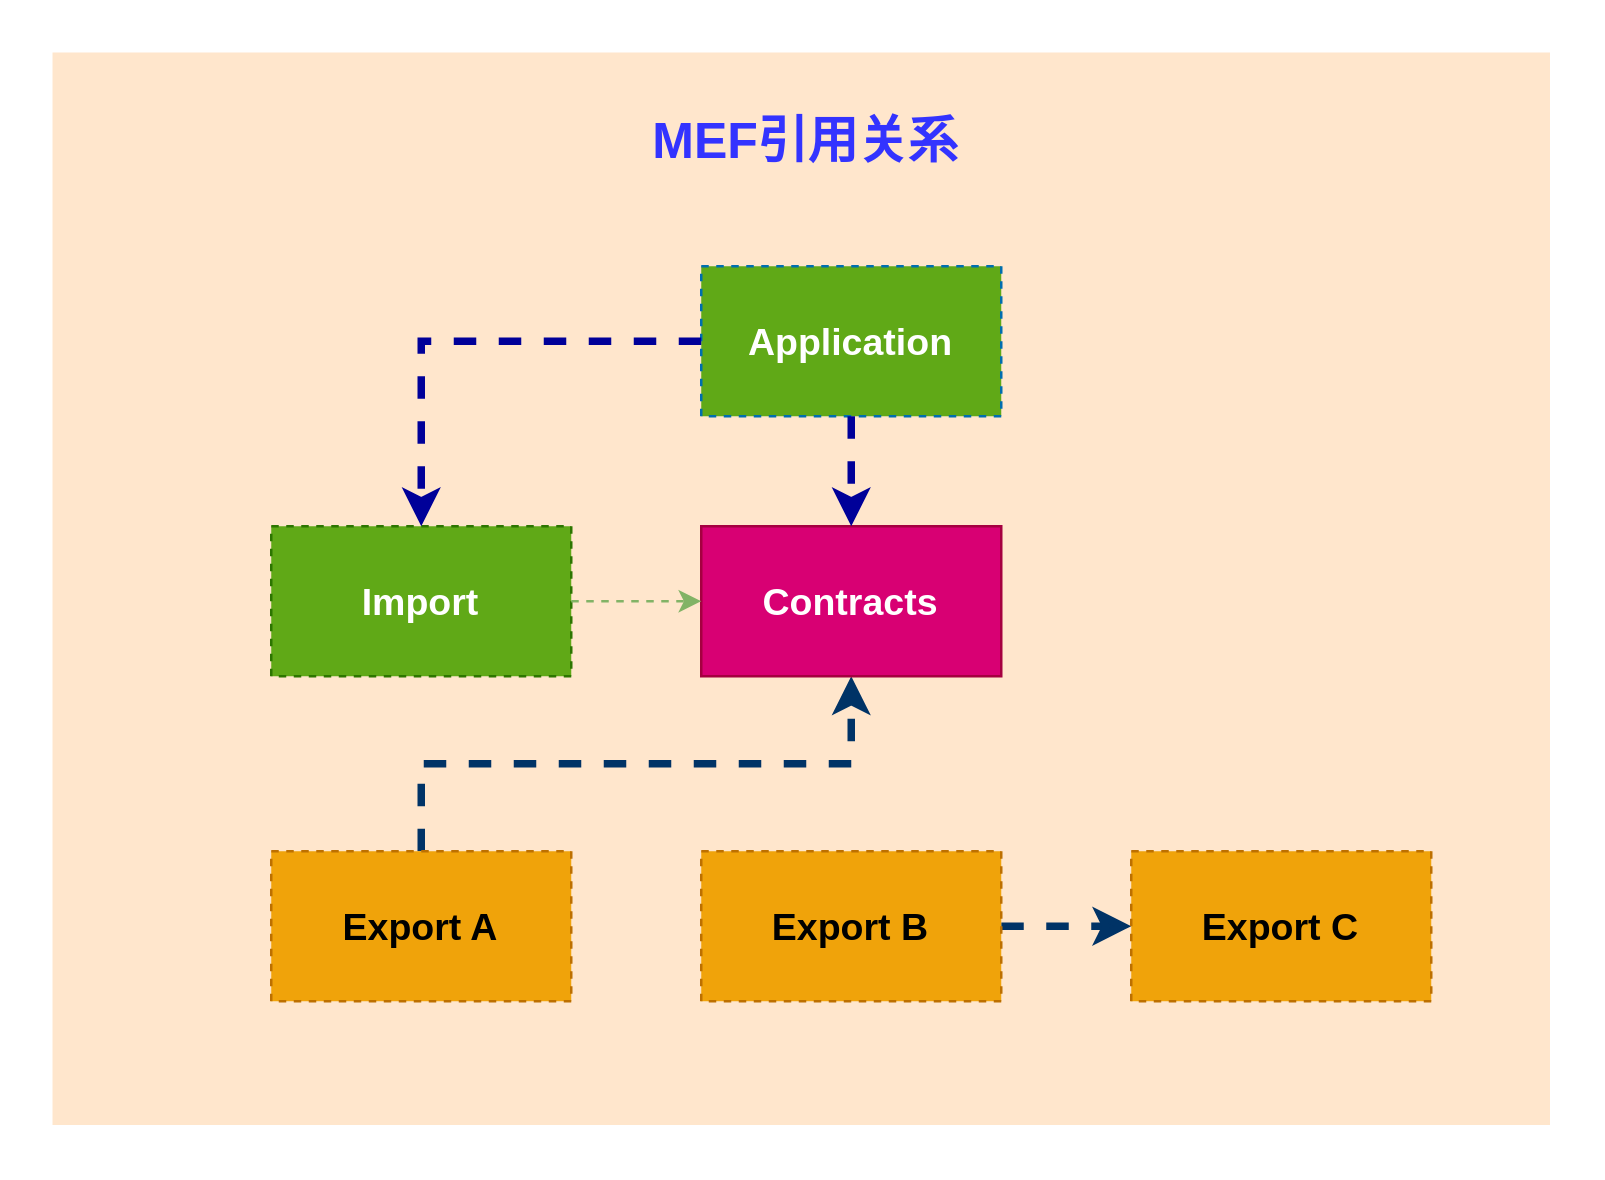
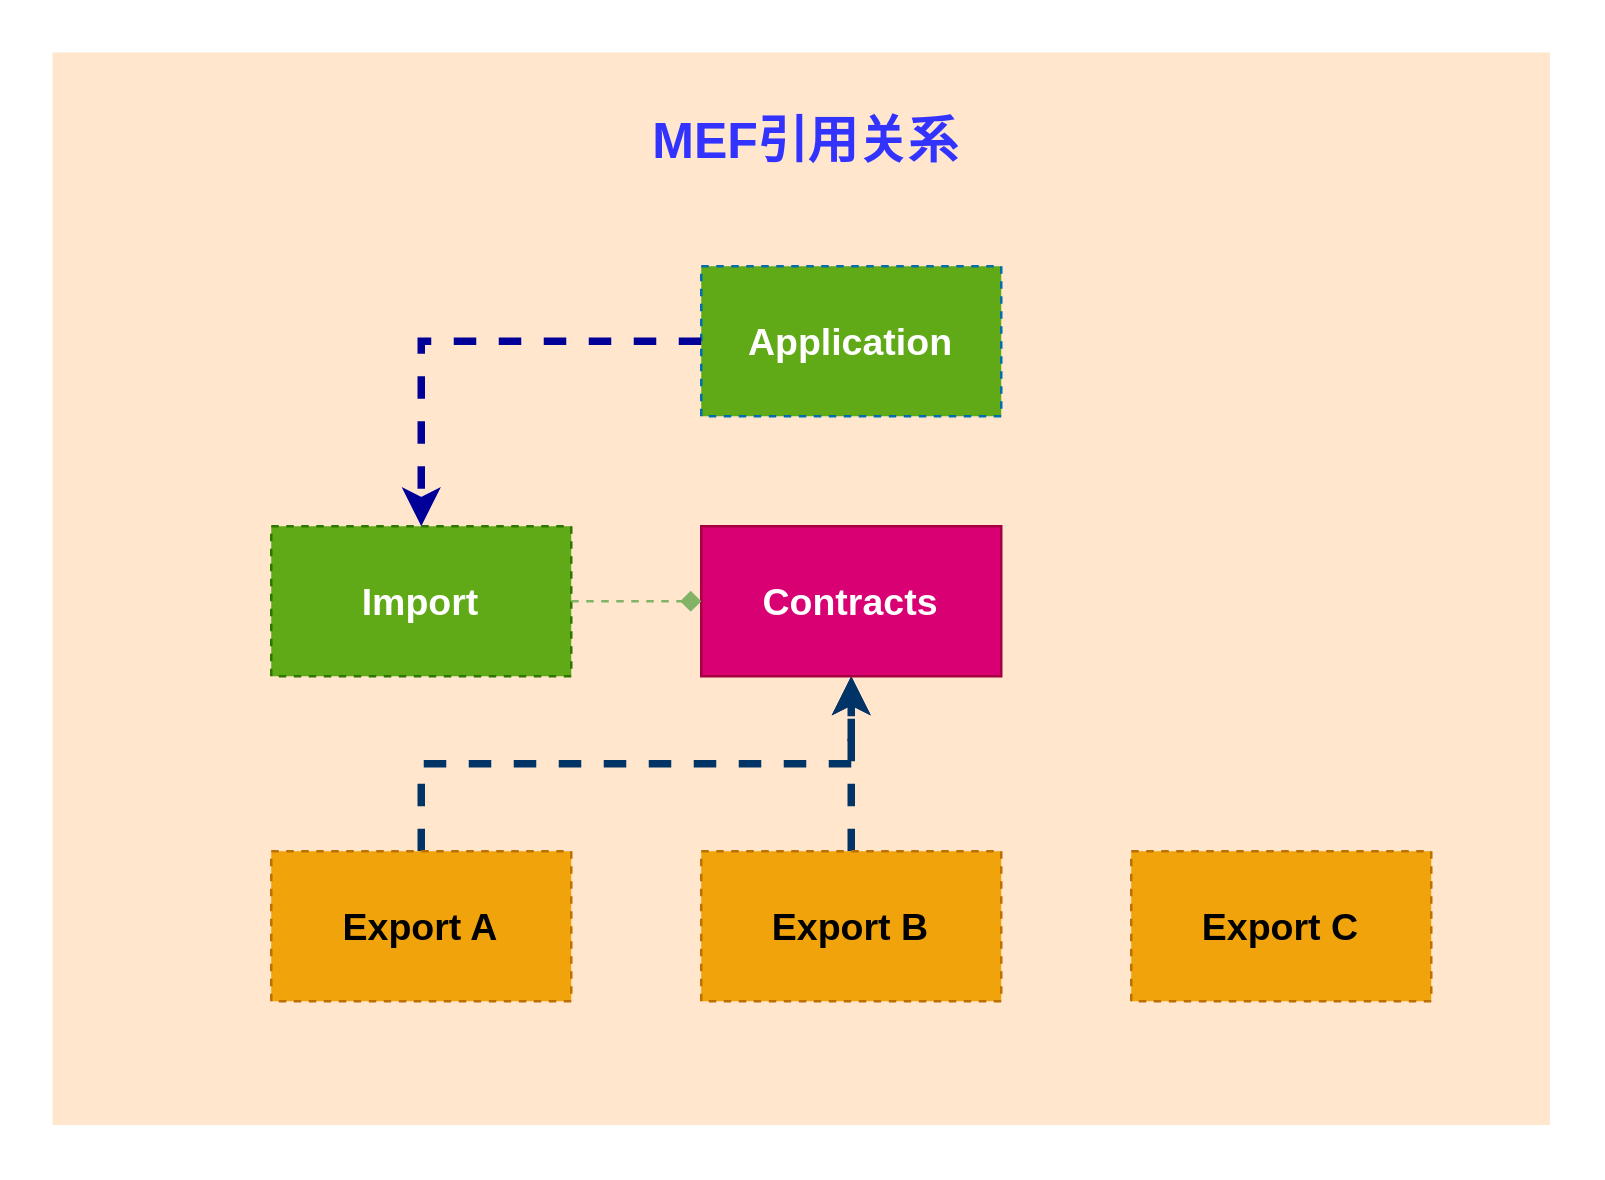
edge "Application" -> "Contracts": removed
edge "Import" -> "Contracts": arrowhead classic -> diamond
edge "Export B" -> "Export C": now "Export B" -> "Contracts"
